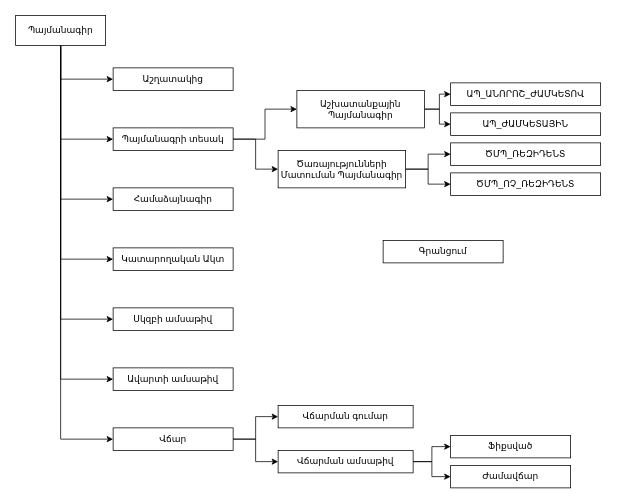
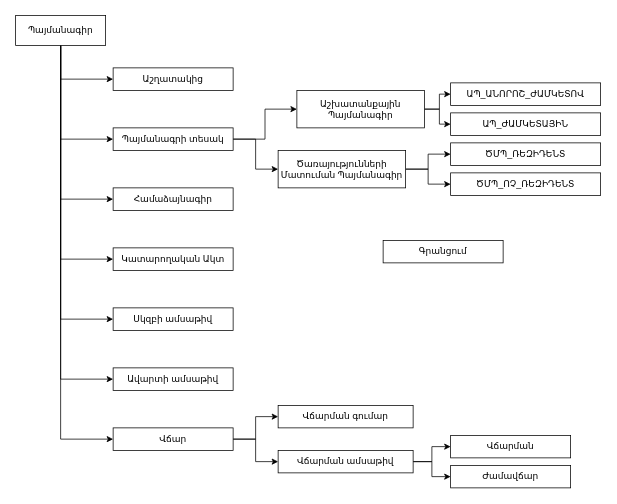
node "Ֆիքսված": label "Ֆիքսված" -> "Վճարման"
